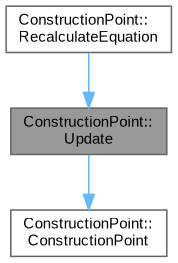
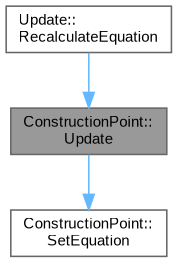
node "ConstructionPoint:: RecalculateEquation": label "ConstructionPoint:: RecalculateEquation" -> "Update:: RecalculateEquation"
node "ConstructionPoint:: ConstructionPoint": label "ConstructionPoint:: ConstructionPoint" -> "ConstructionPoint:: SetEquation"
